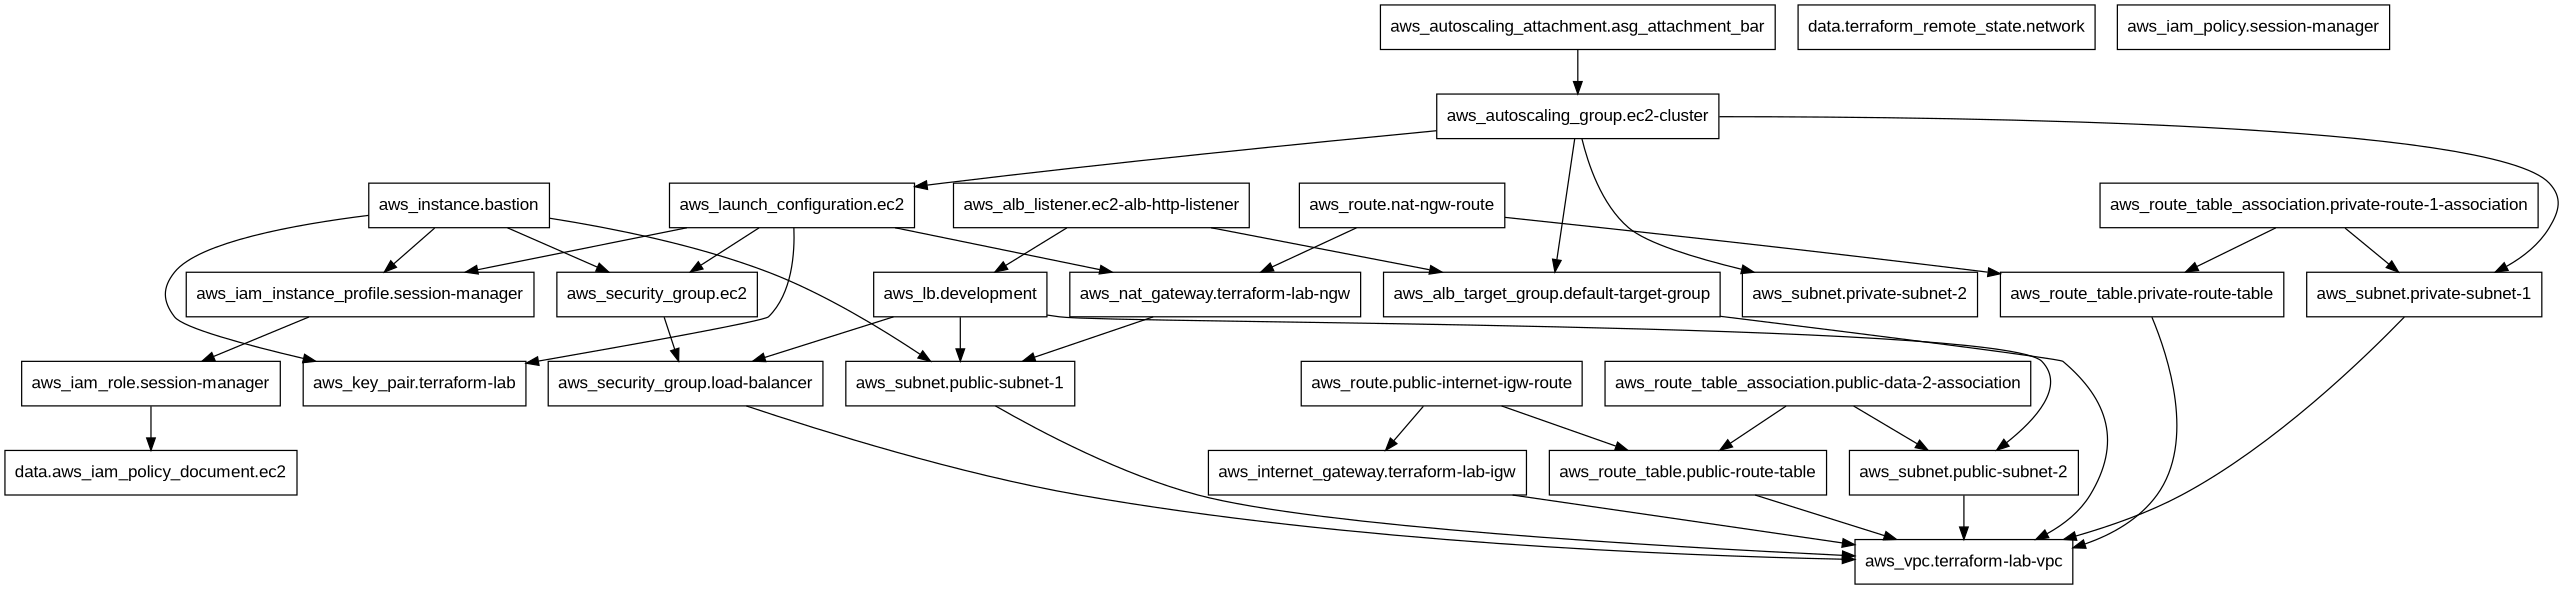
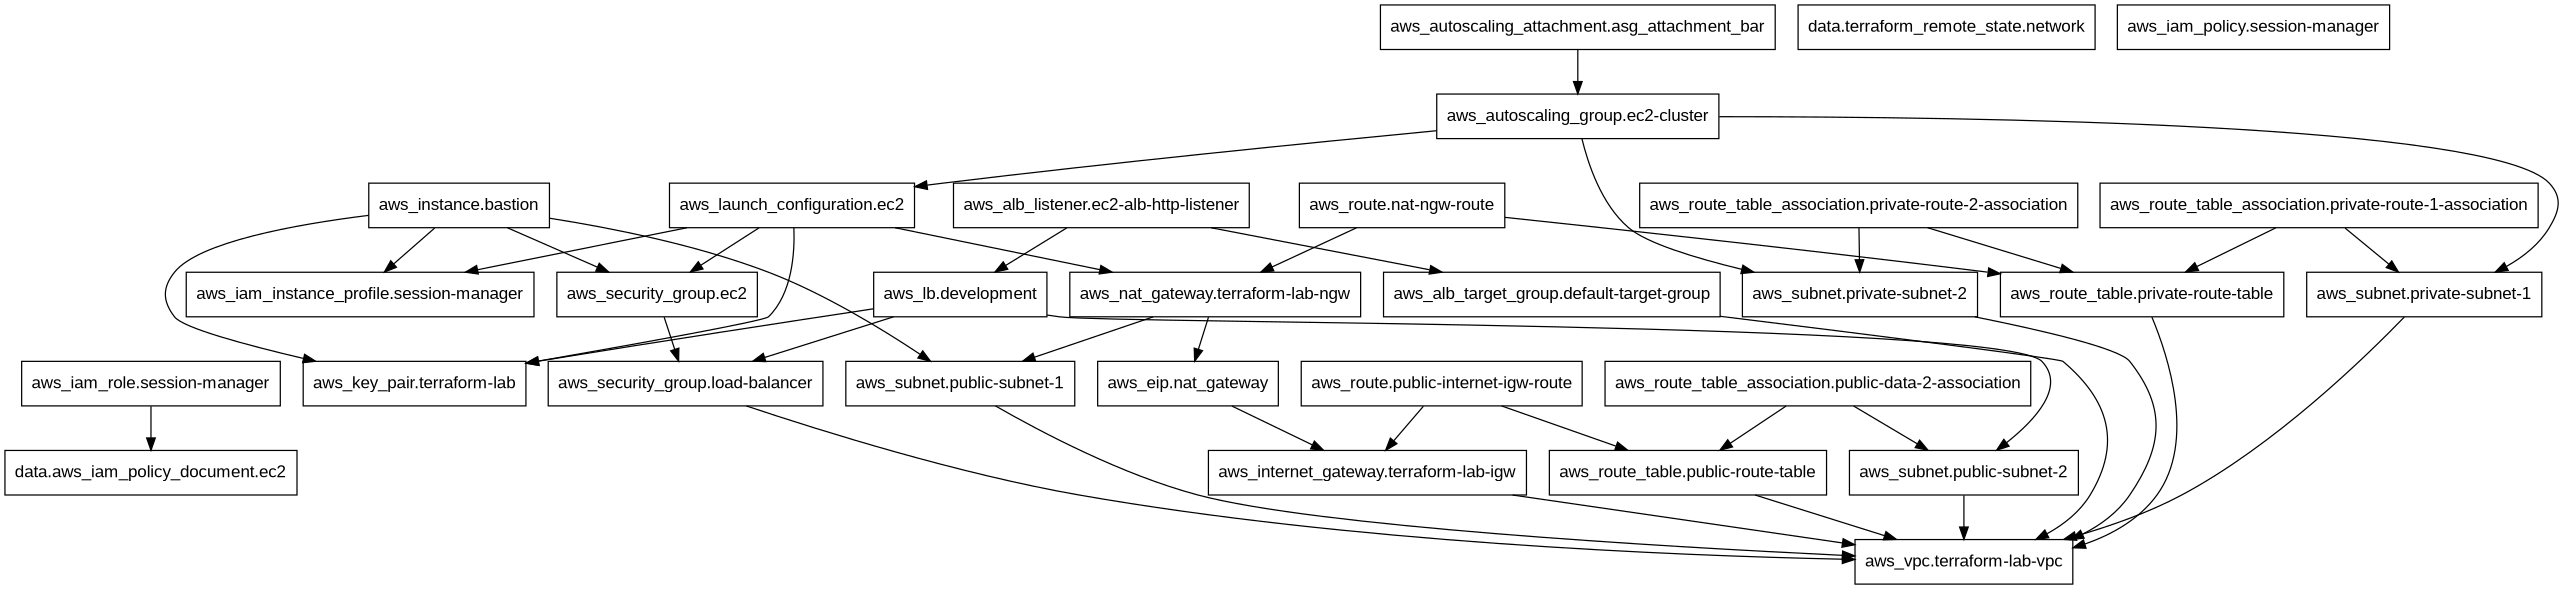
edge "aws_autoscaling_group.ec2-cluster" -> "aws_alb_target_group.default-target-group": removed
node "aws_route_table_association.private-route-2-association": added
edge "aws_lb.development" -> "aws_subnet.public-subnet-1": now "aws_lb.development" -> "aws_key_pair.terraform-lab"
edge "aws_iam_instance_profile.session-manager" -> "aws_iam_role.session-manager": removed
edge "aws_subnet.private-subnet-2" -> "aws_vpc.terraform-lab-vpc": added
node "aws_eip.nat_gateway": added
